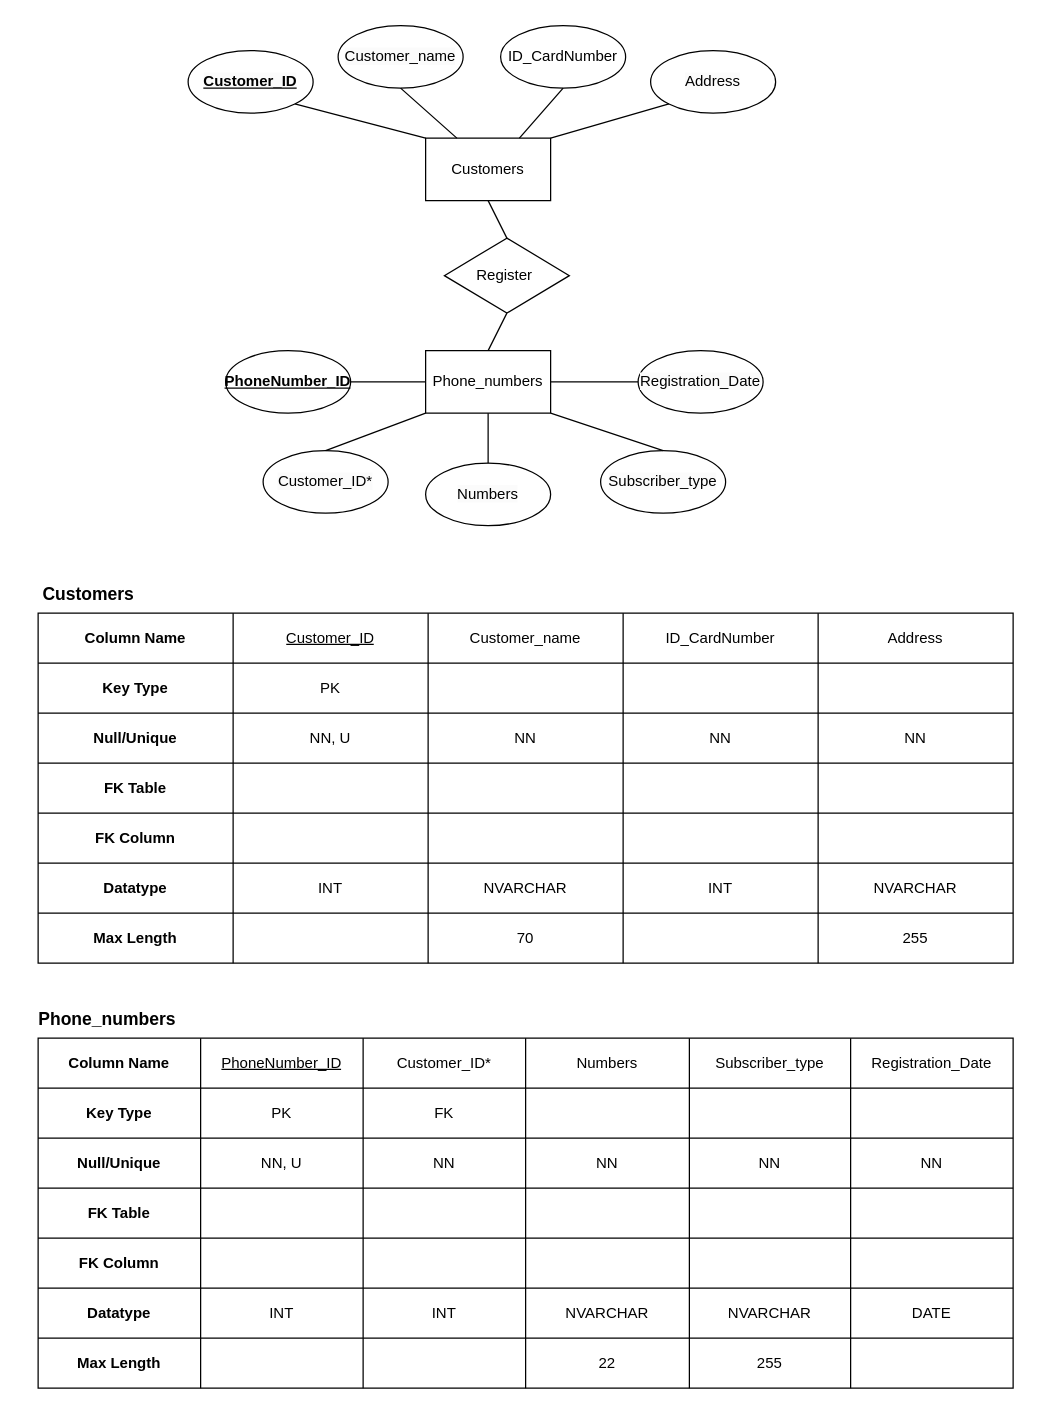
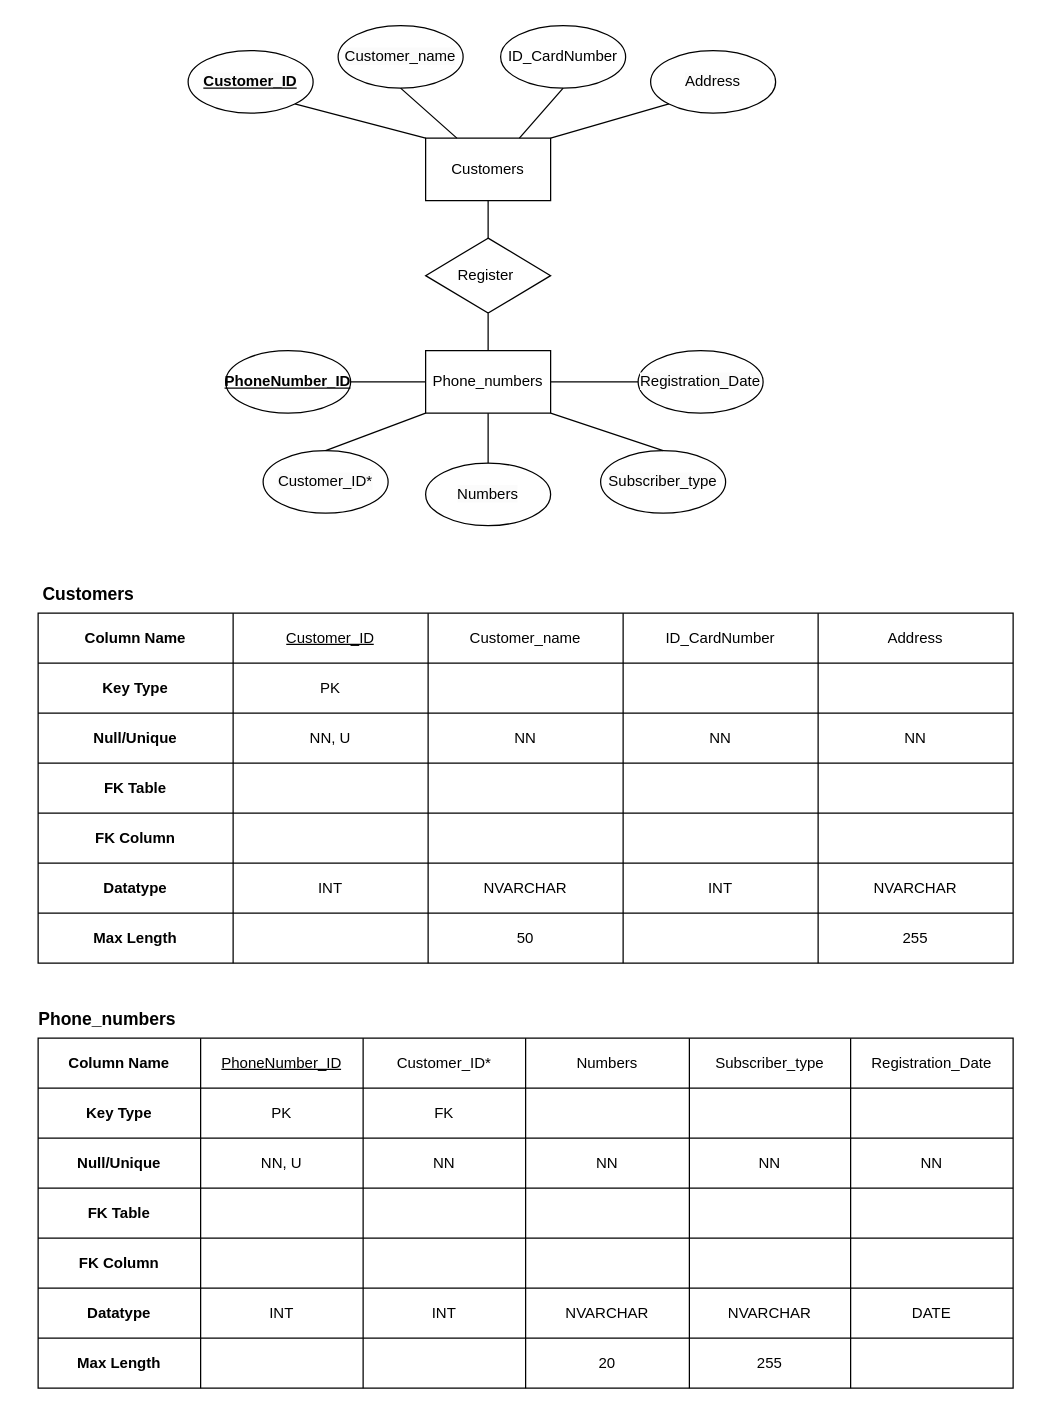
node "Register": moved (507, 276) -> (488, 276)
node "70": label "70" -> "50"
node "22": label "22" -> "20"
